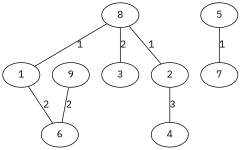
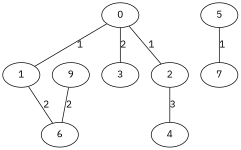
node "8": label "8" -> "0"
